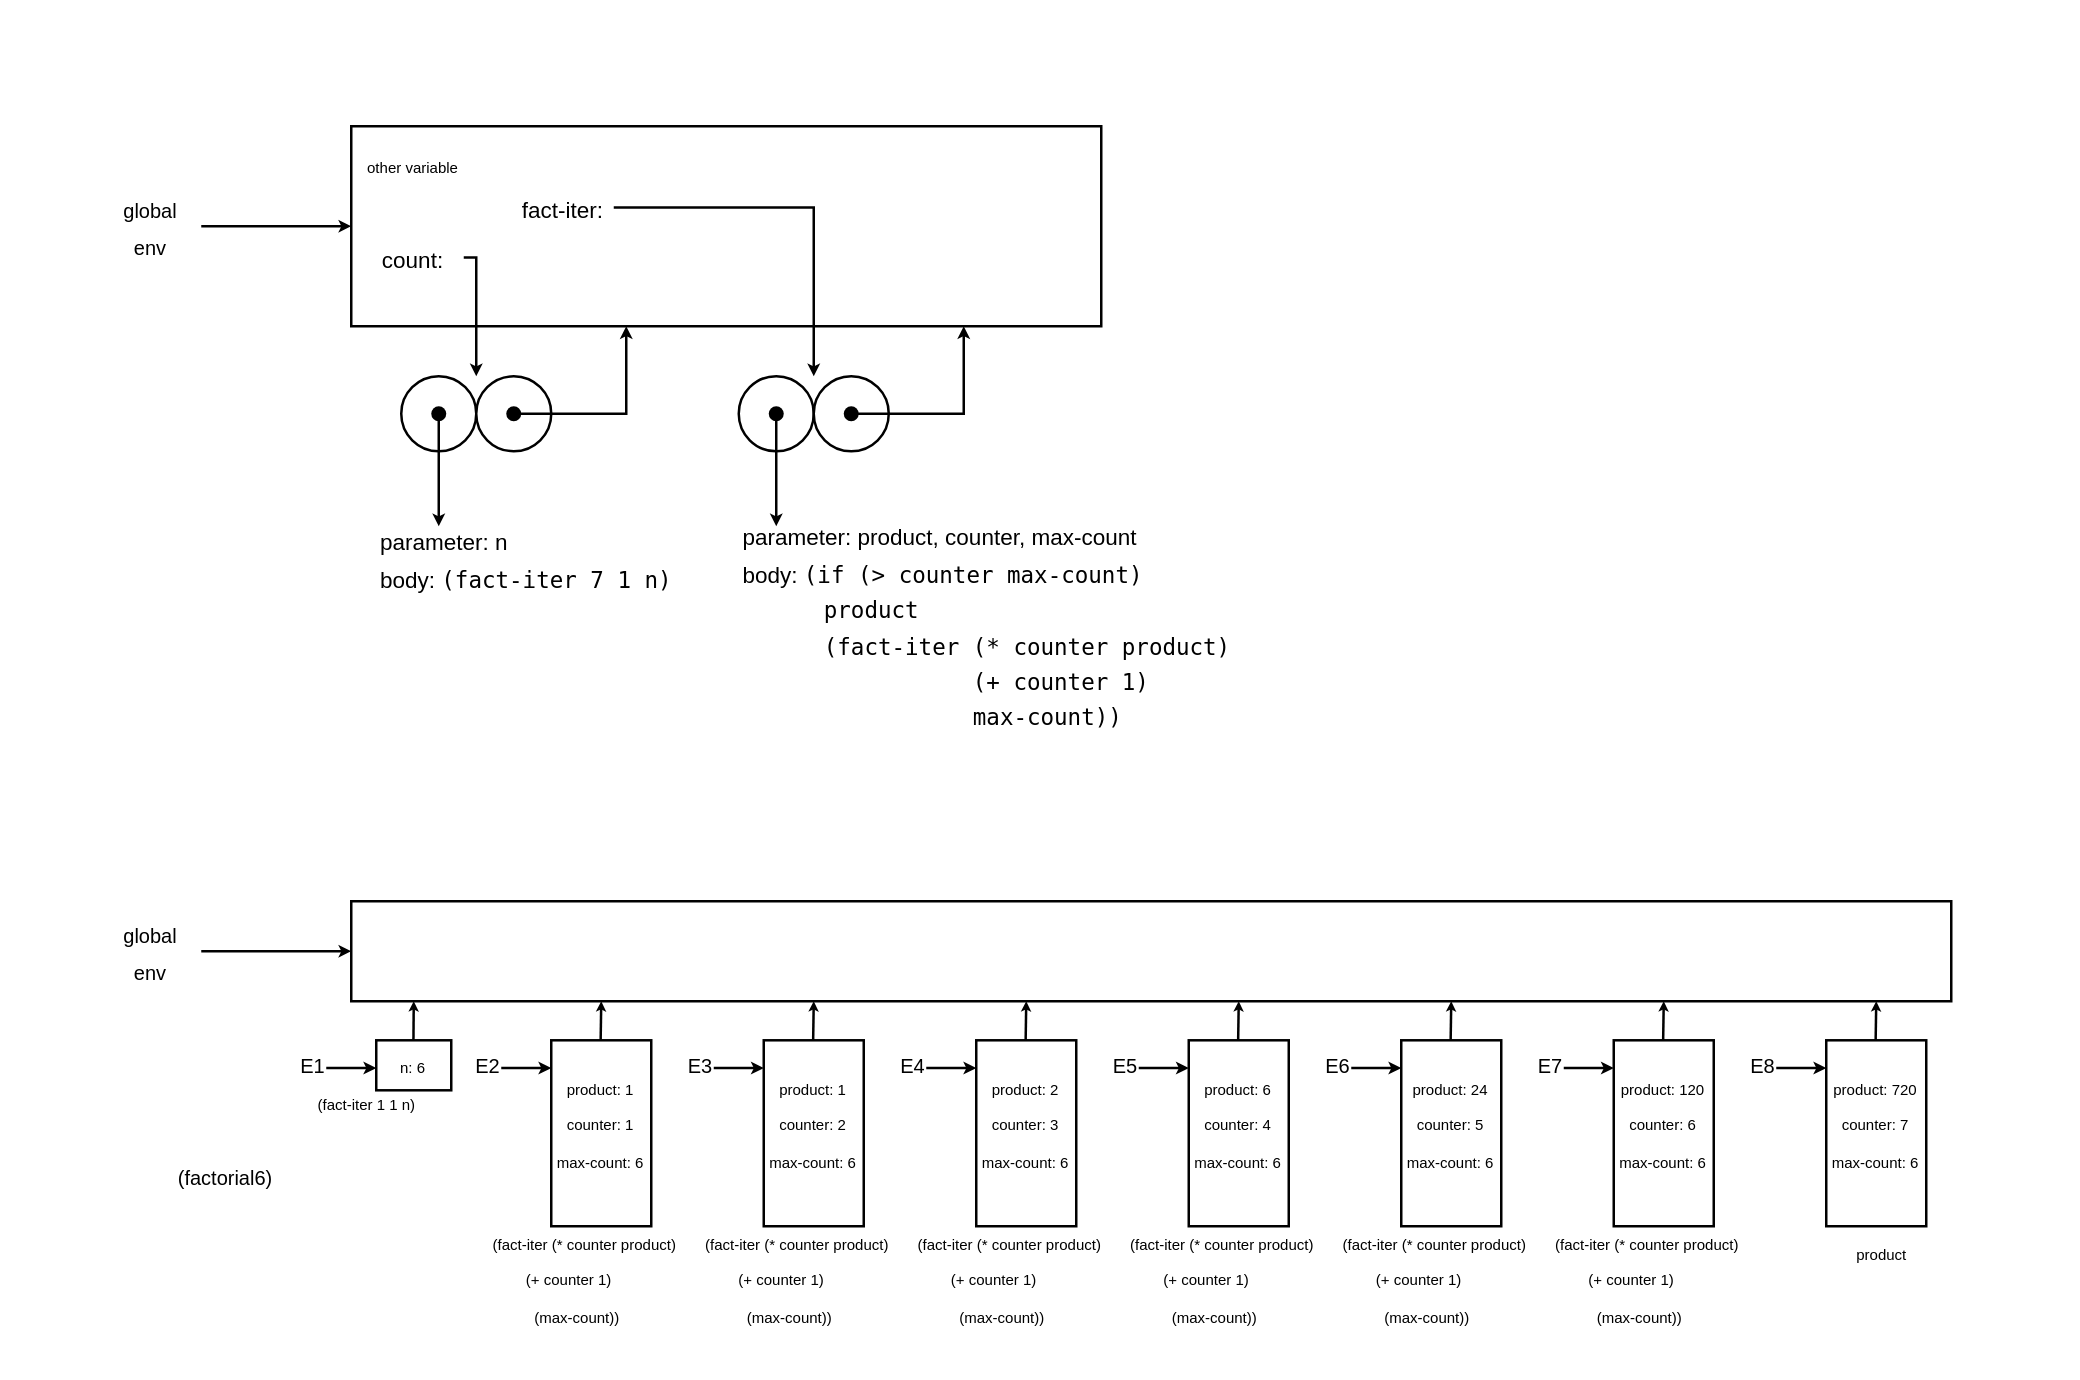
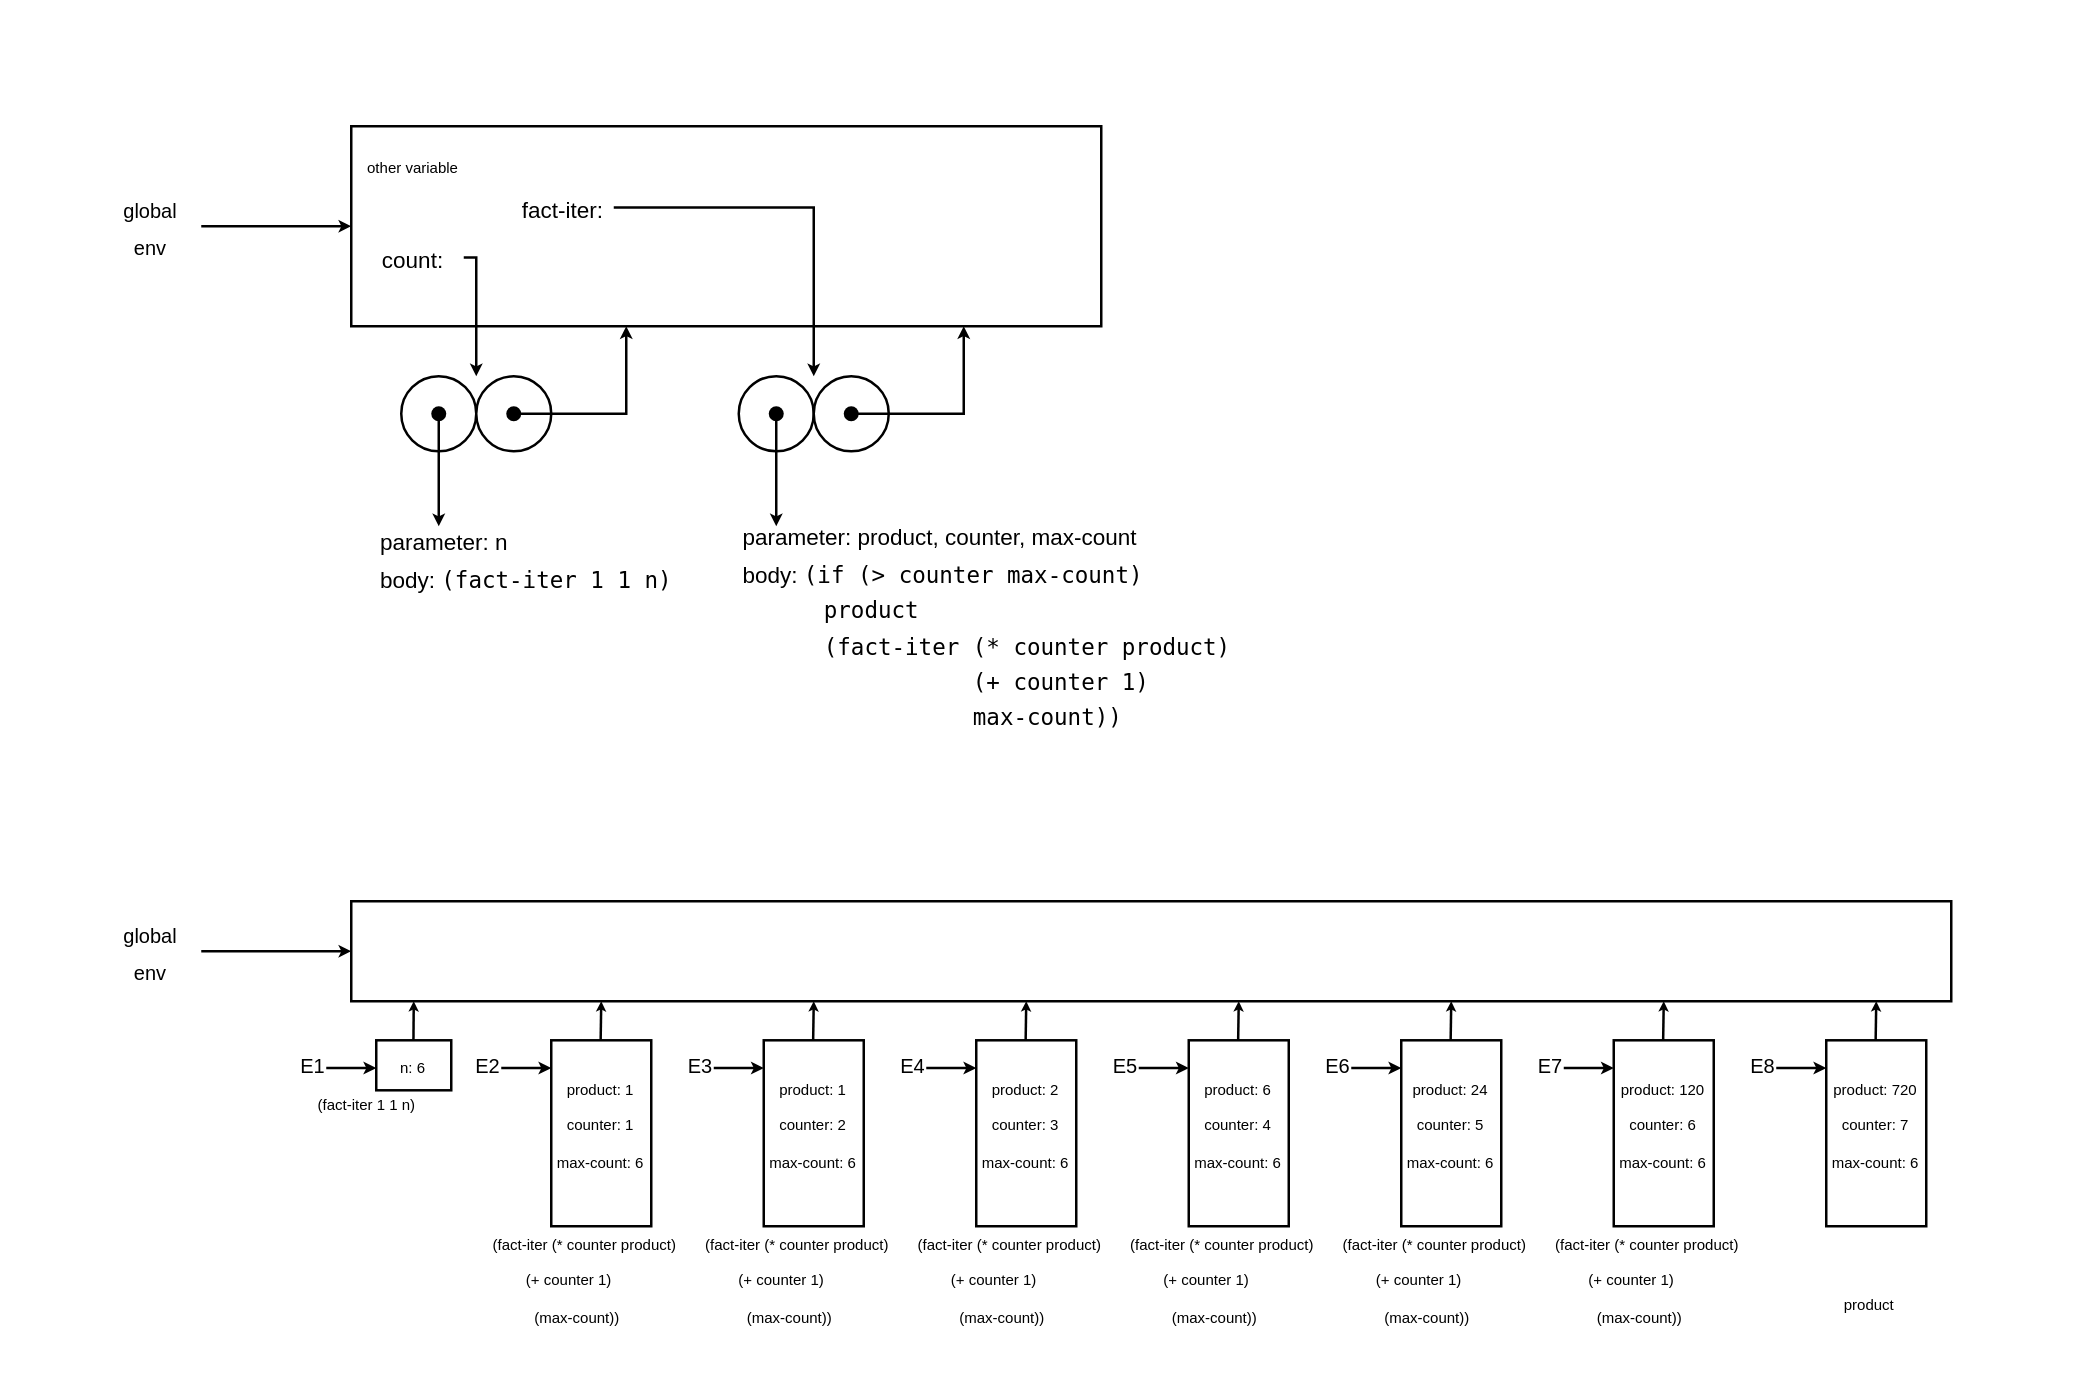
node "parameter: n body: (fact-iter 7 1 n)": label "parameter: n body: (fact-iter 7 1 n)" -> "parameter: n body: (fact-iter 1 1 n)"
node "(factorial6)": removed
node "product": moved (1883, 1251) -> (1870, 1301)
